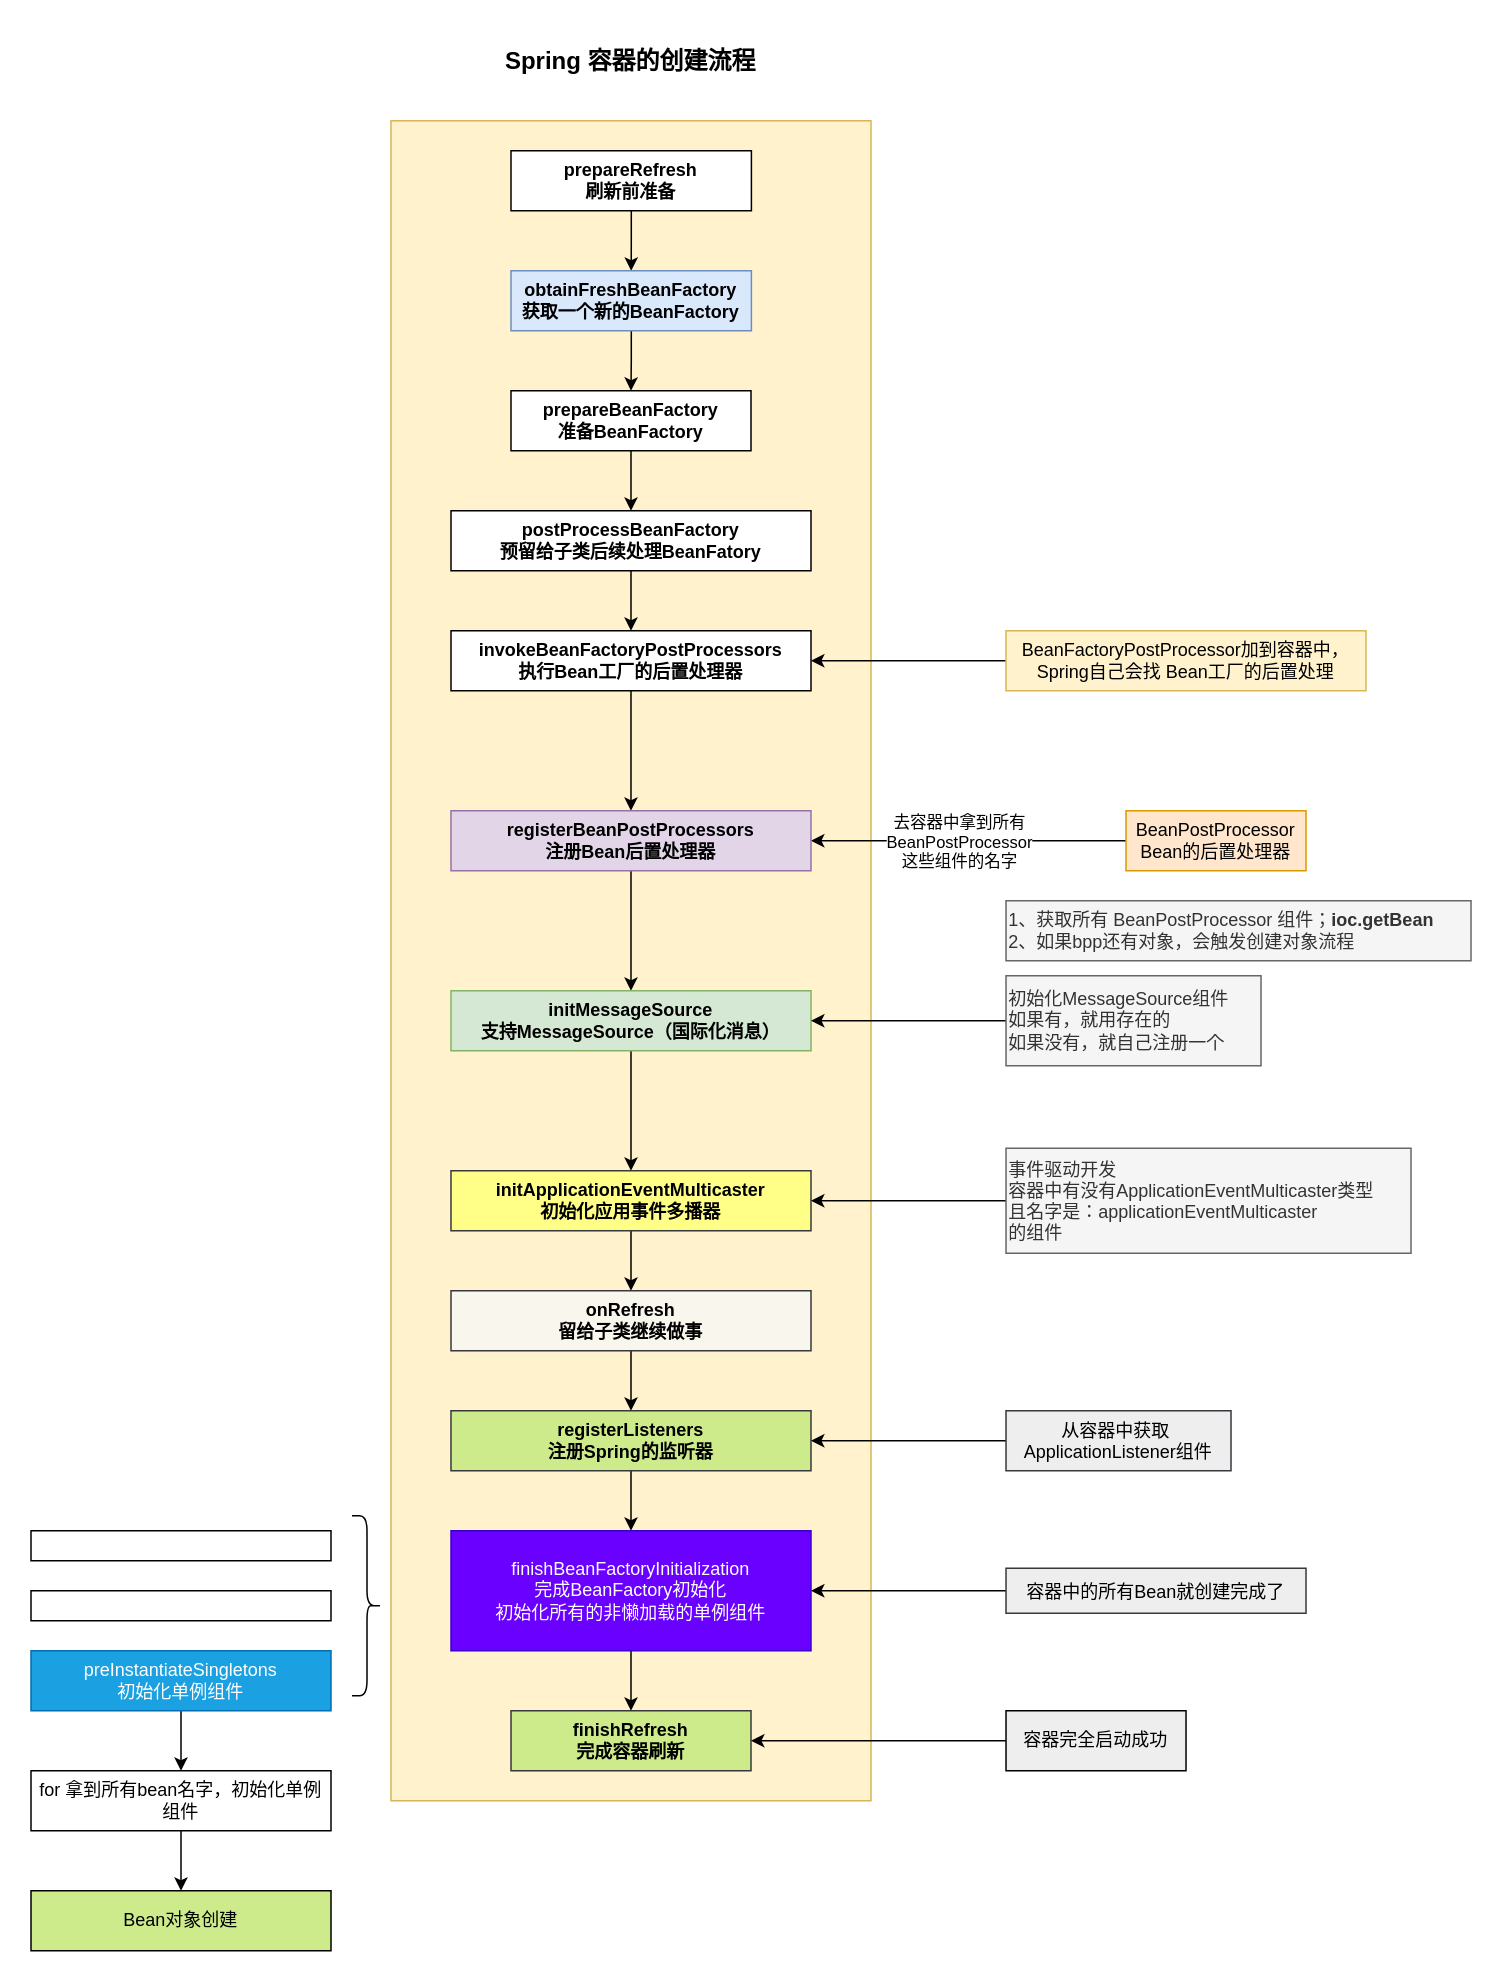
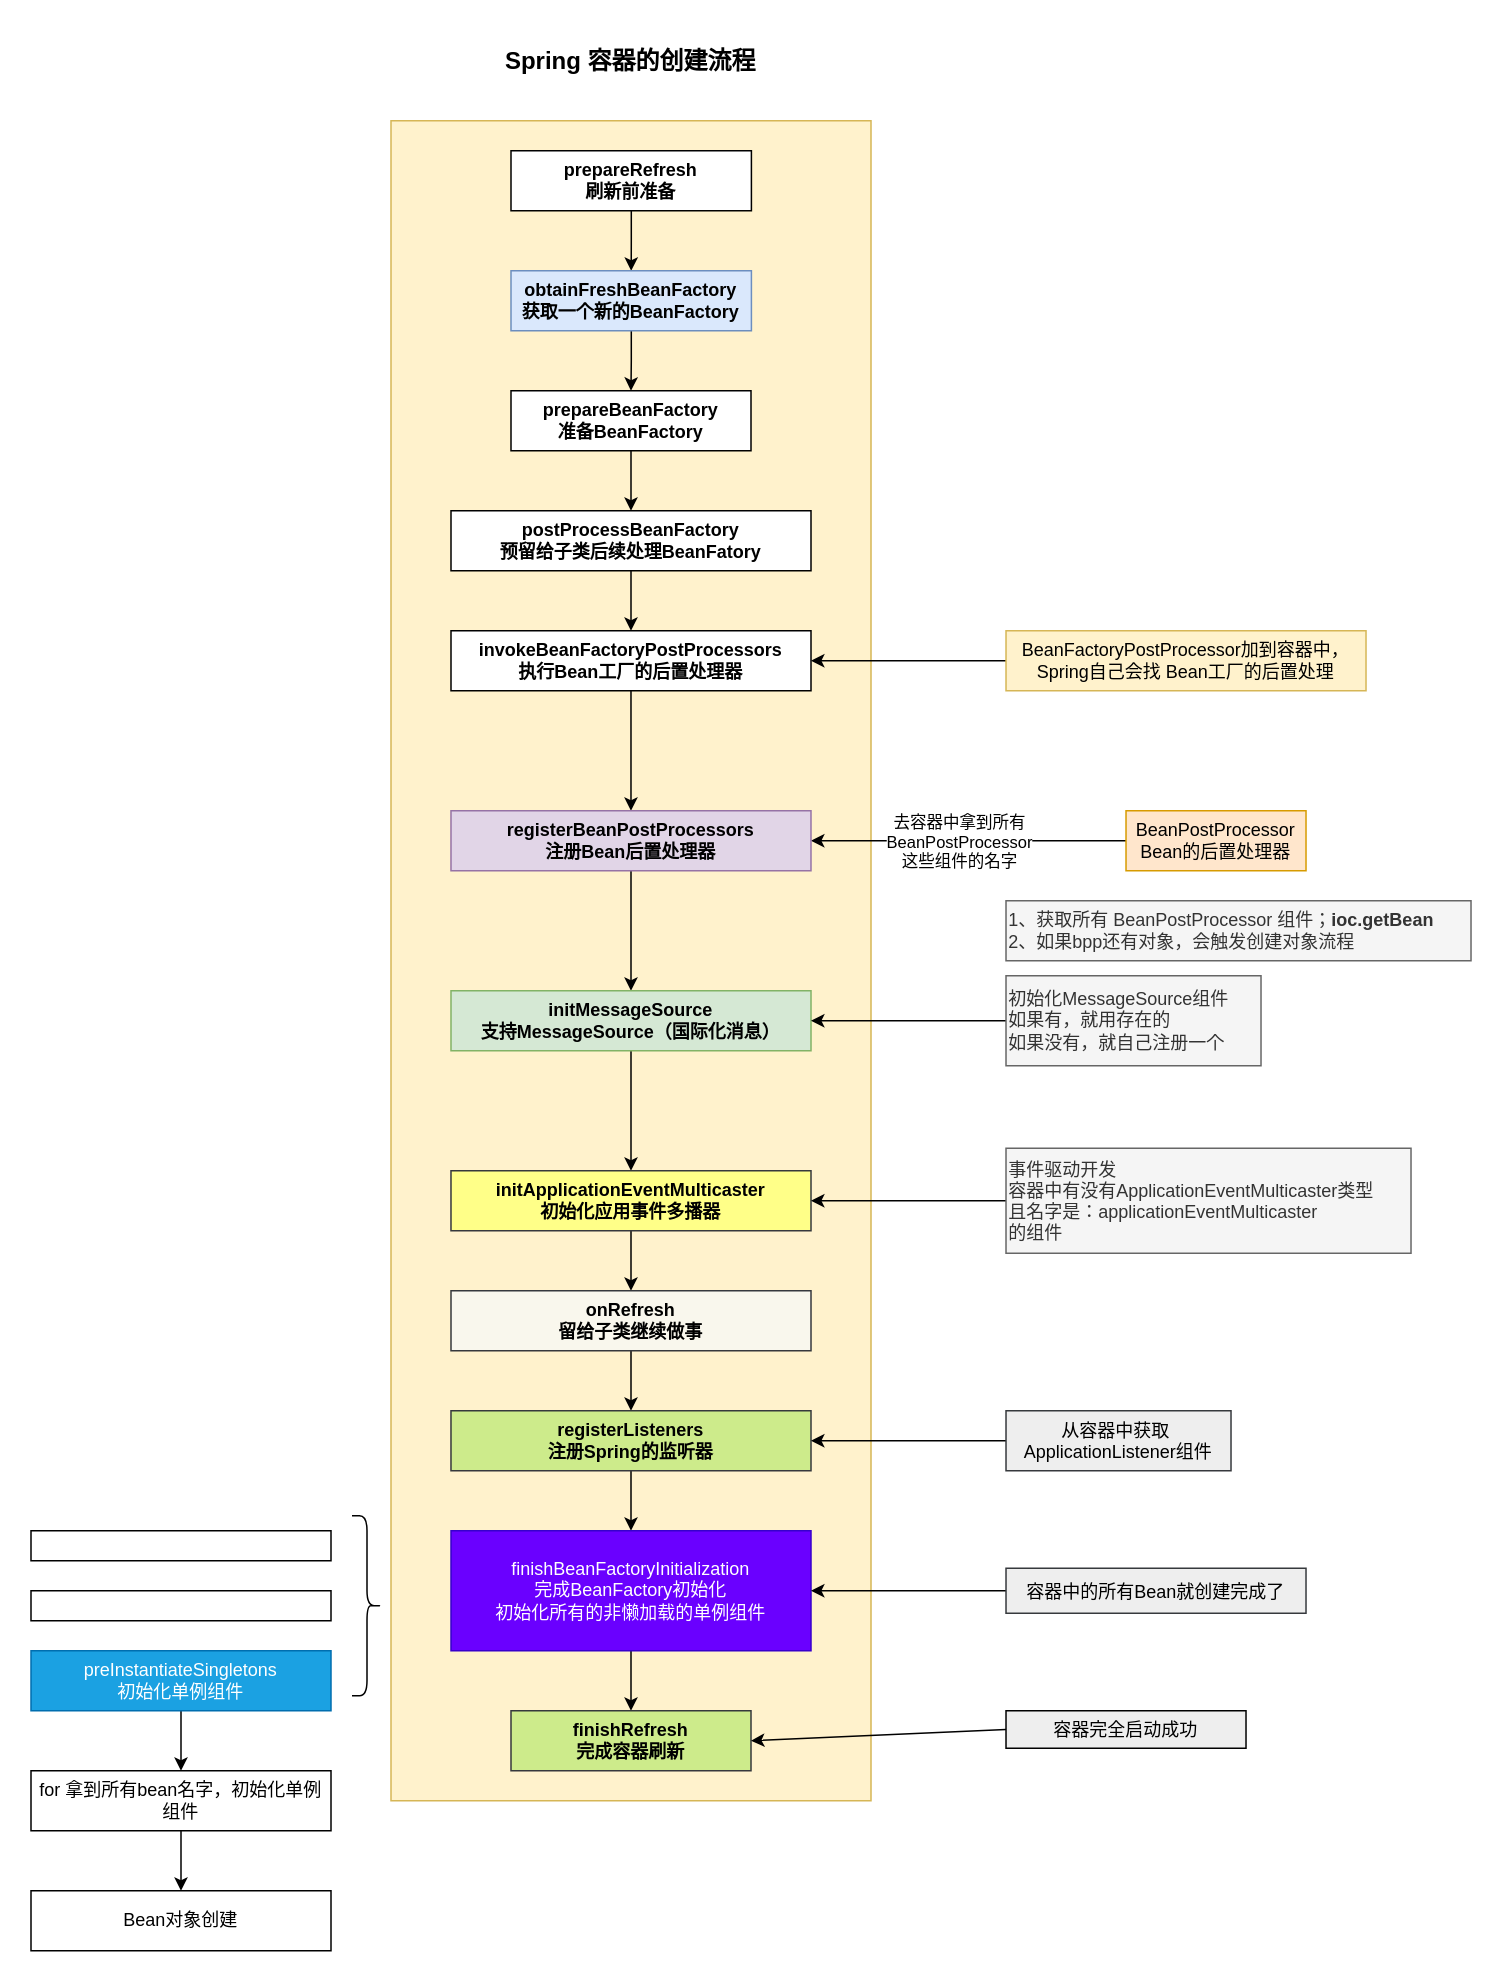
node "容器完全启动成功": size 180x60 -> 240x38
node "Bean对象创建": fillcolor #cdeb8b -> #ffffff
